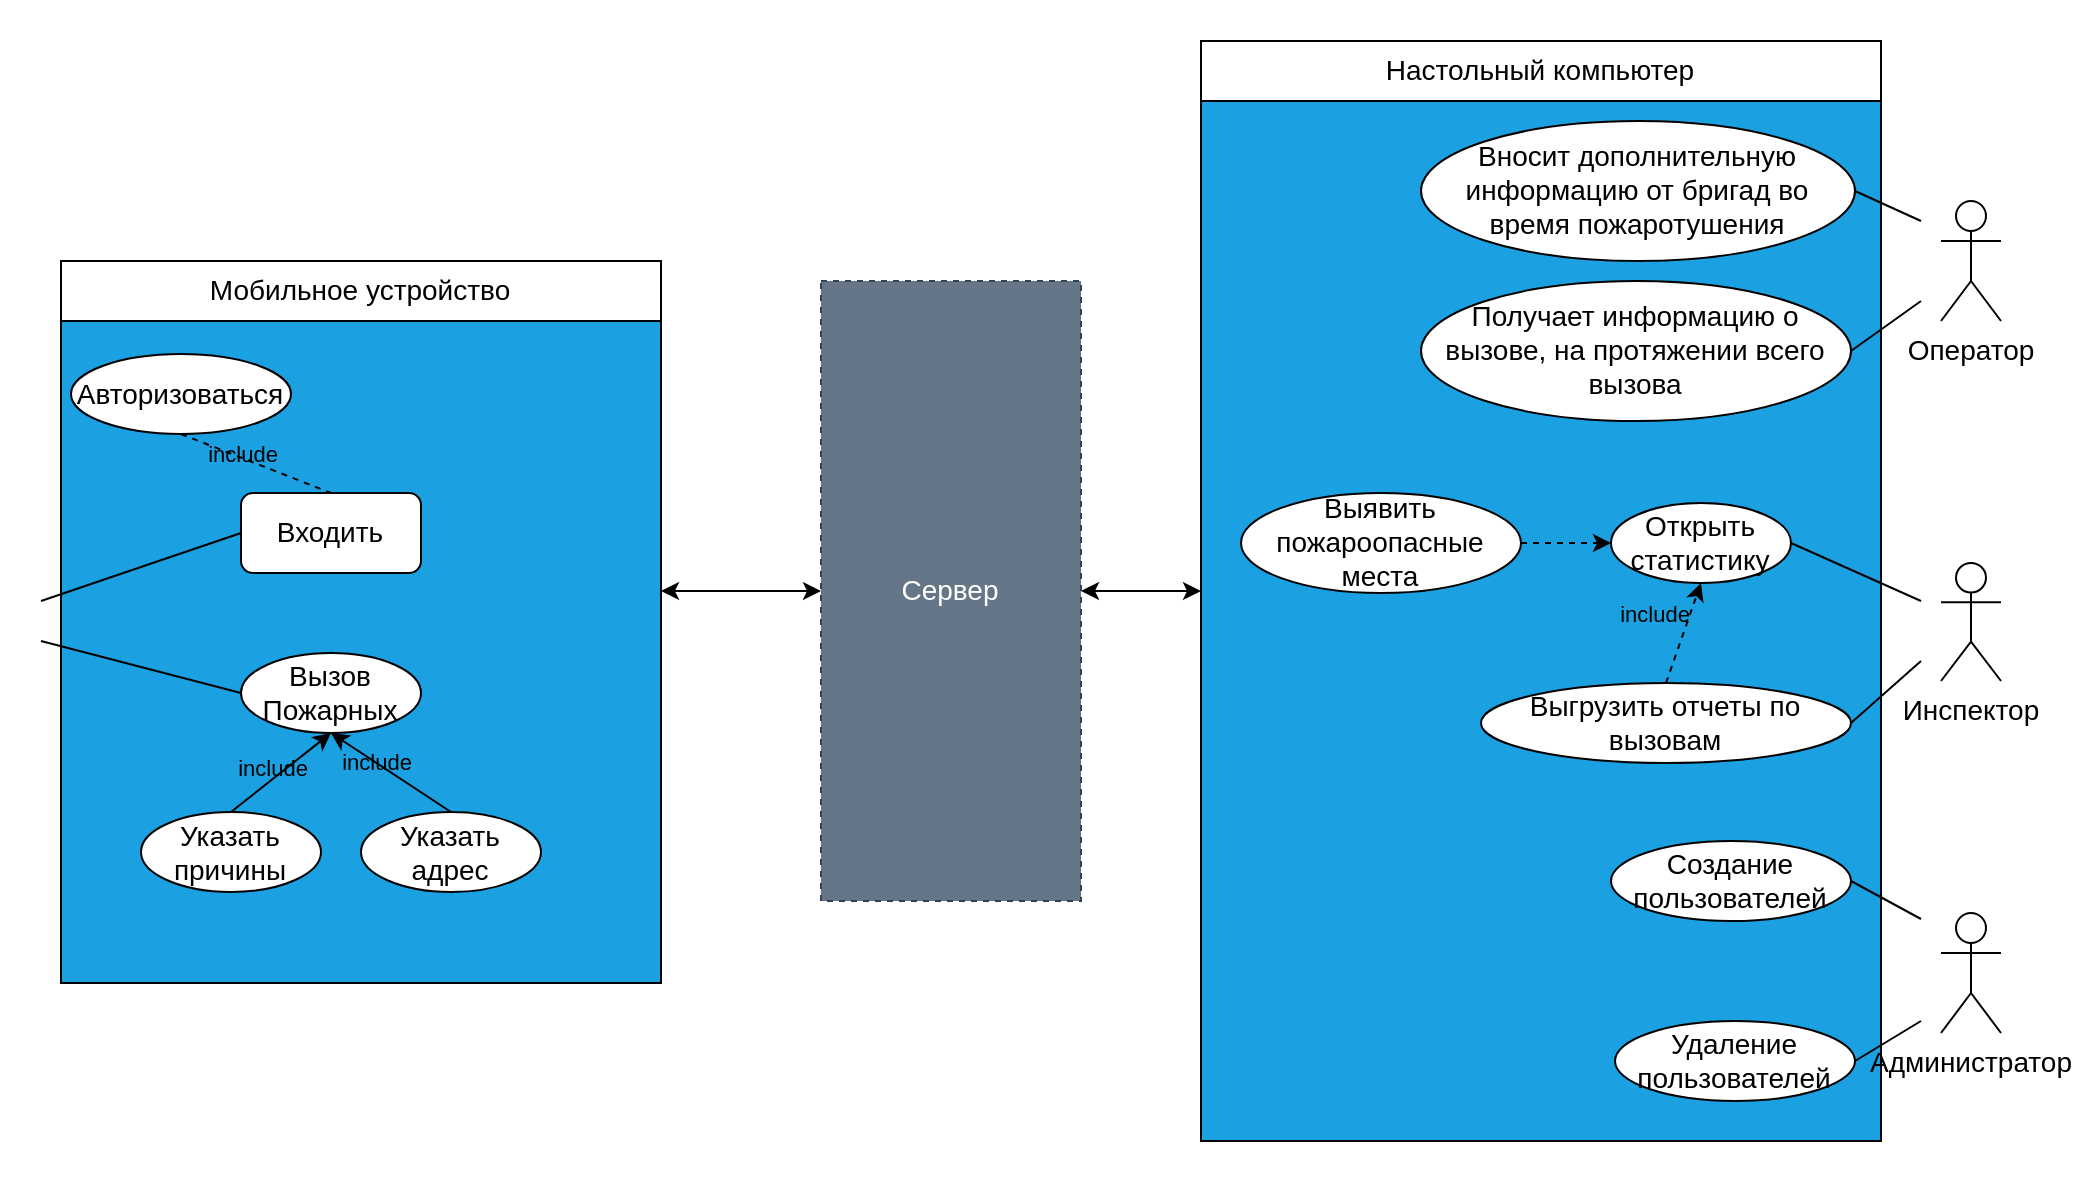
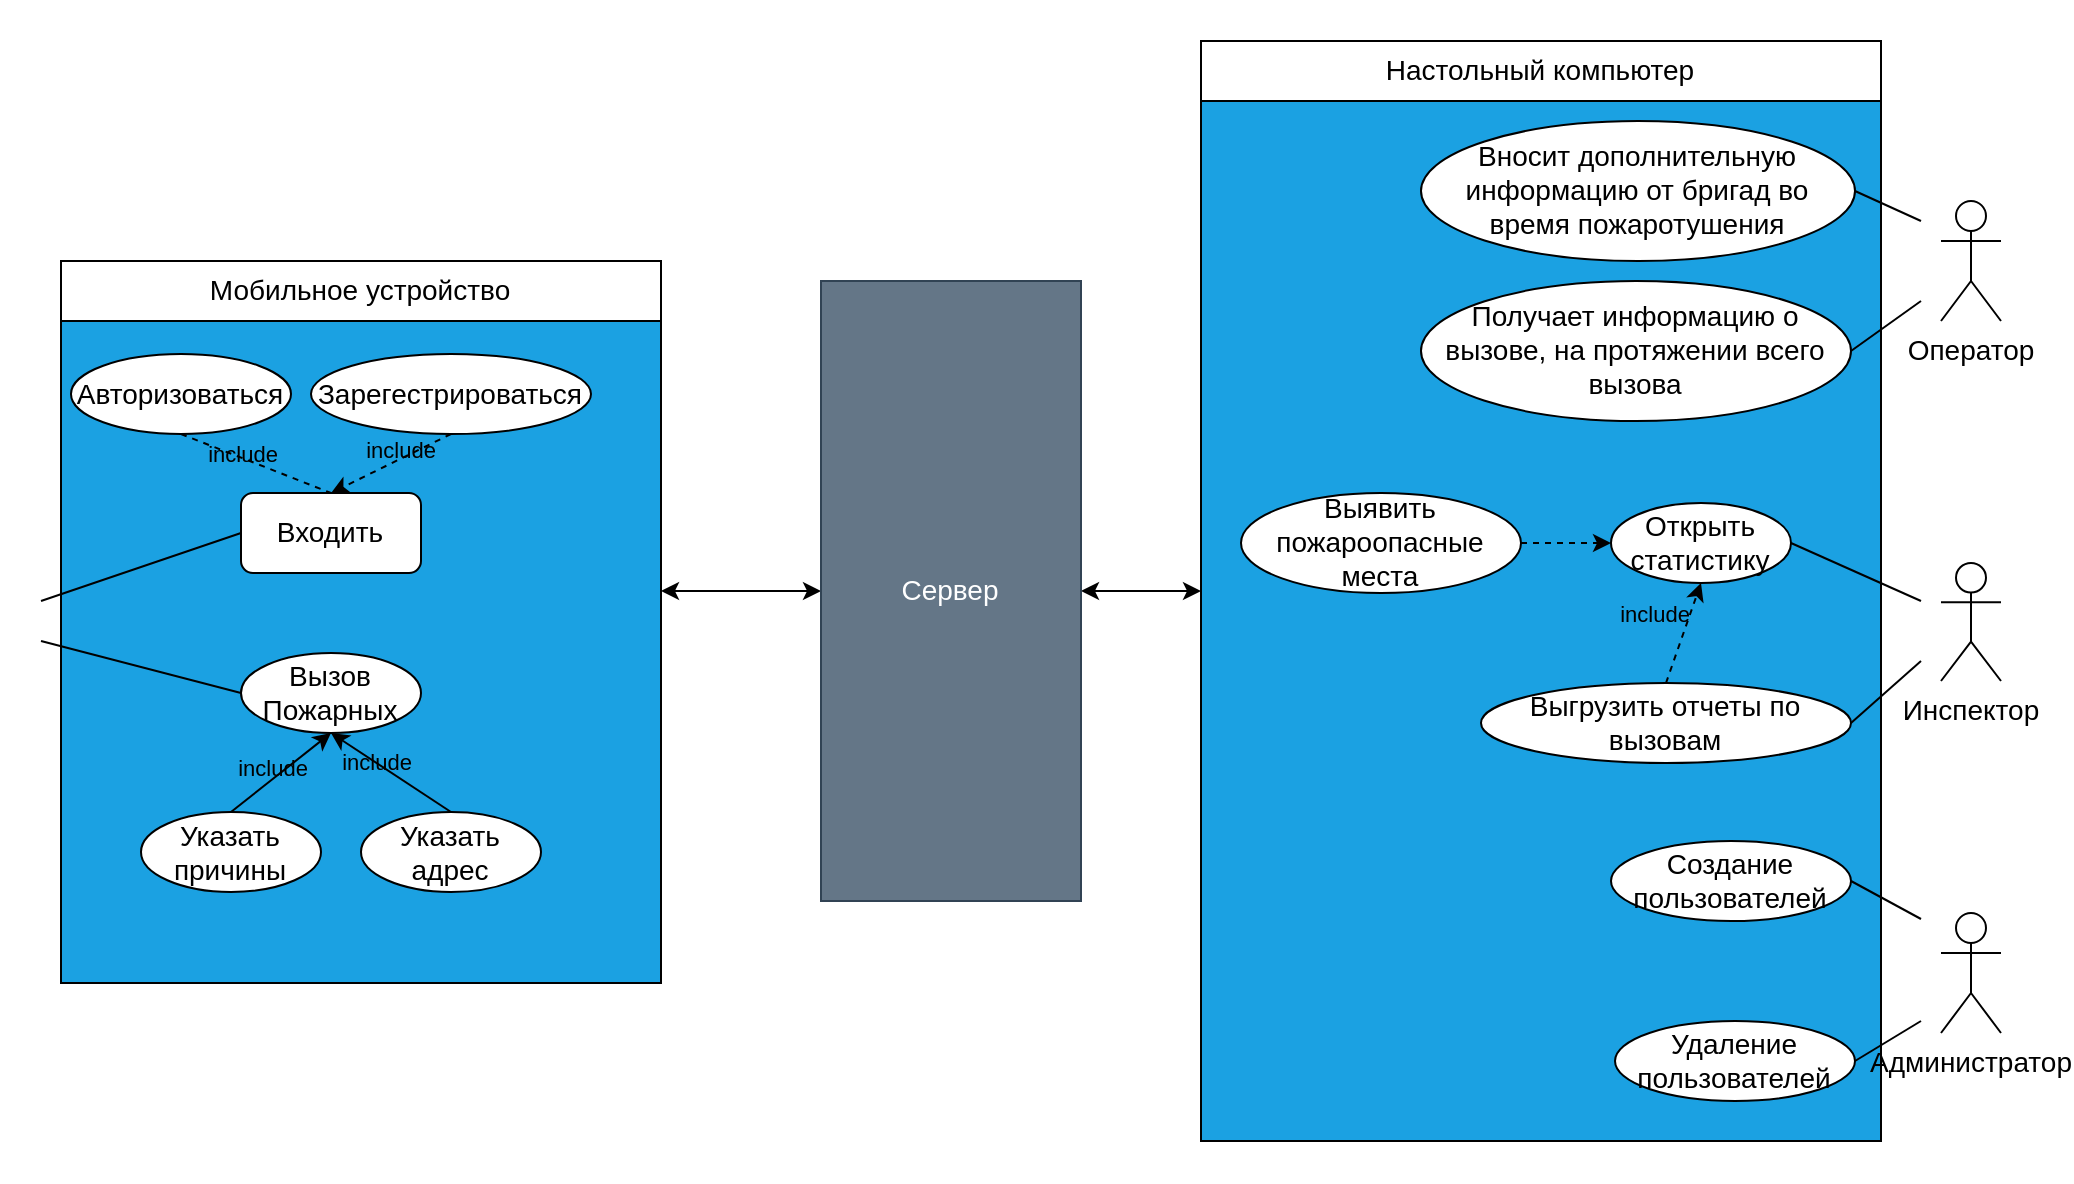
node "Зарегестрироваться": added
edge "Зарегестрироваться" -> "Входить": added, label "include"
node "Сервер": style dashed -> solid
